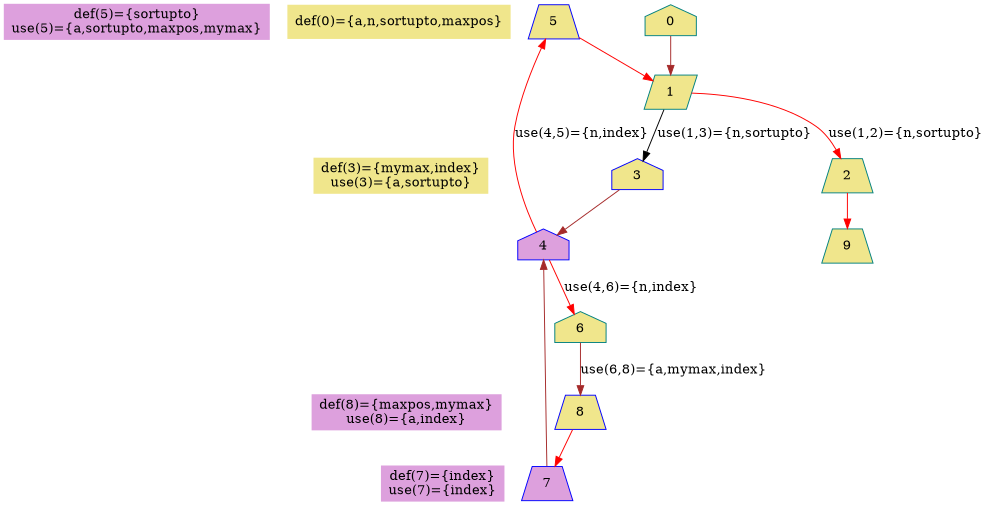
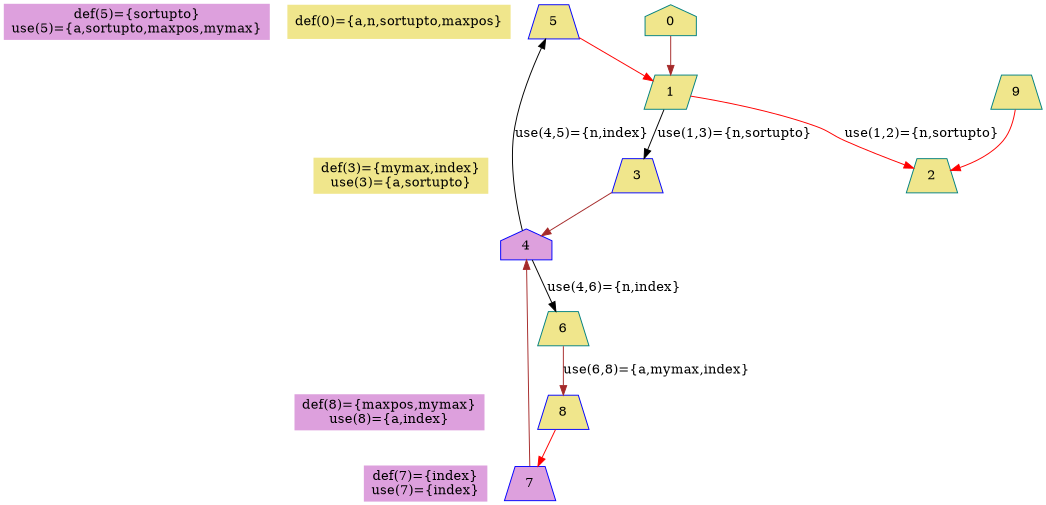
edge "4" -> "5": color red -> black
node "3": shape house -> trapezium
edge "2" -> "9": reversed
edge "4" -> "6": color red -> black
node "6": shape house -> trapezium
